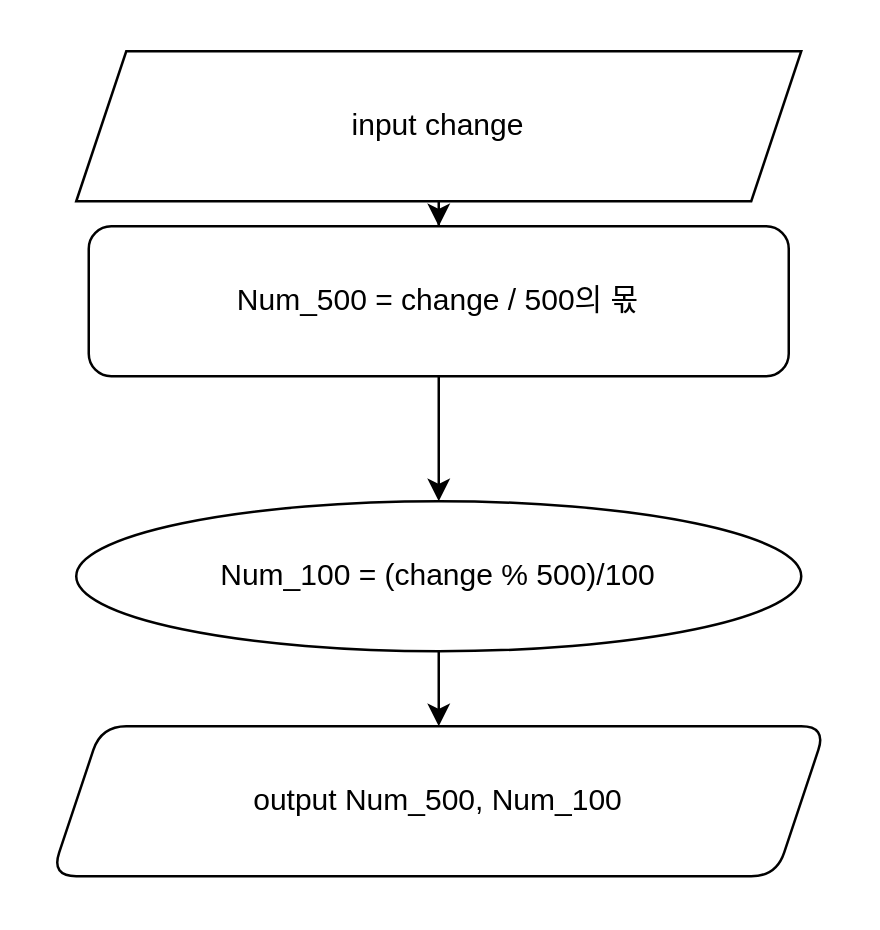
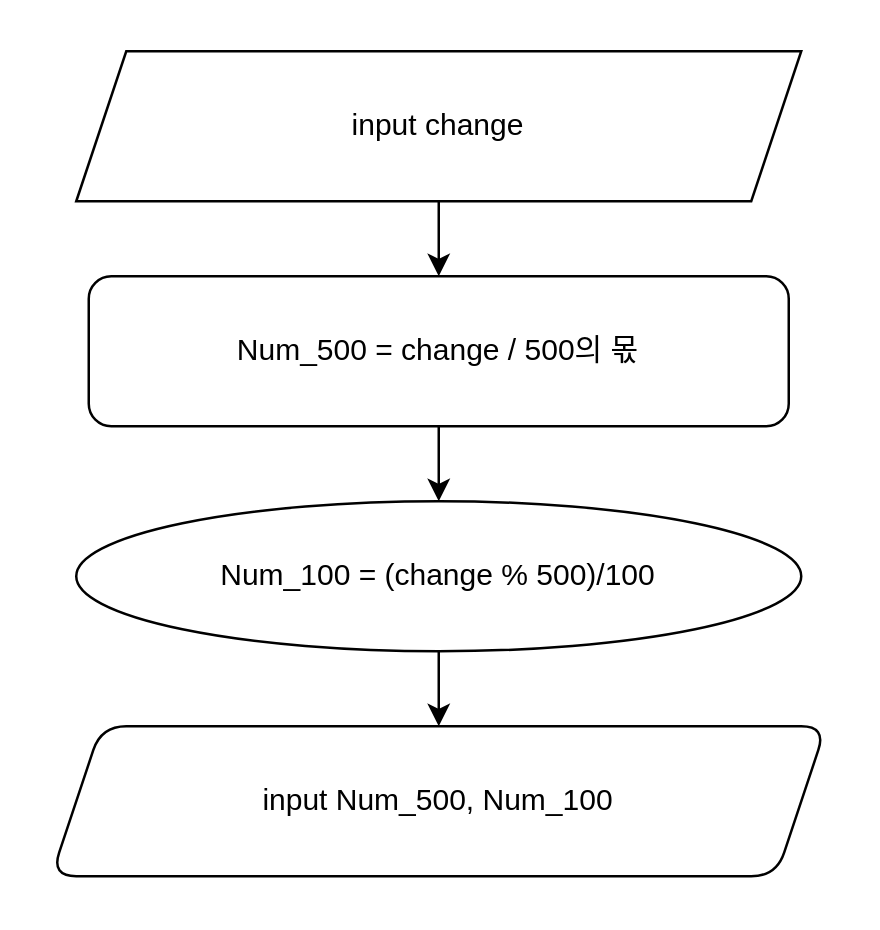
node "Num_500 = change / 500의 몫": moved (439, 301) -> (439, 351)
node "output Num_500, Num_100": label "output Num_500, Num_100" -> "input Num_500, Num_100"
